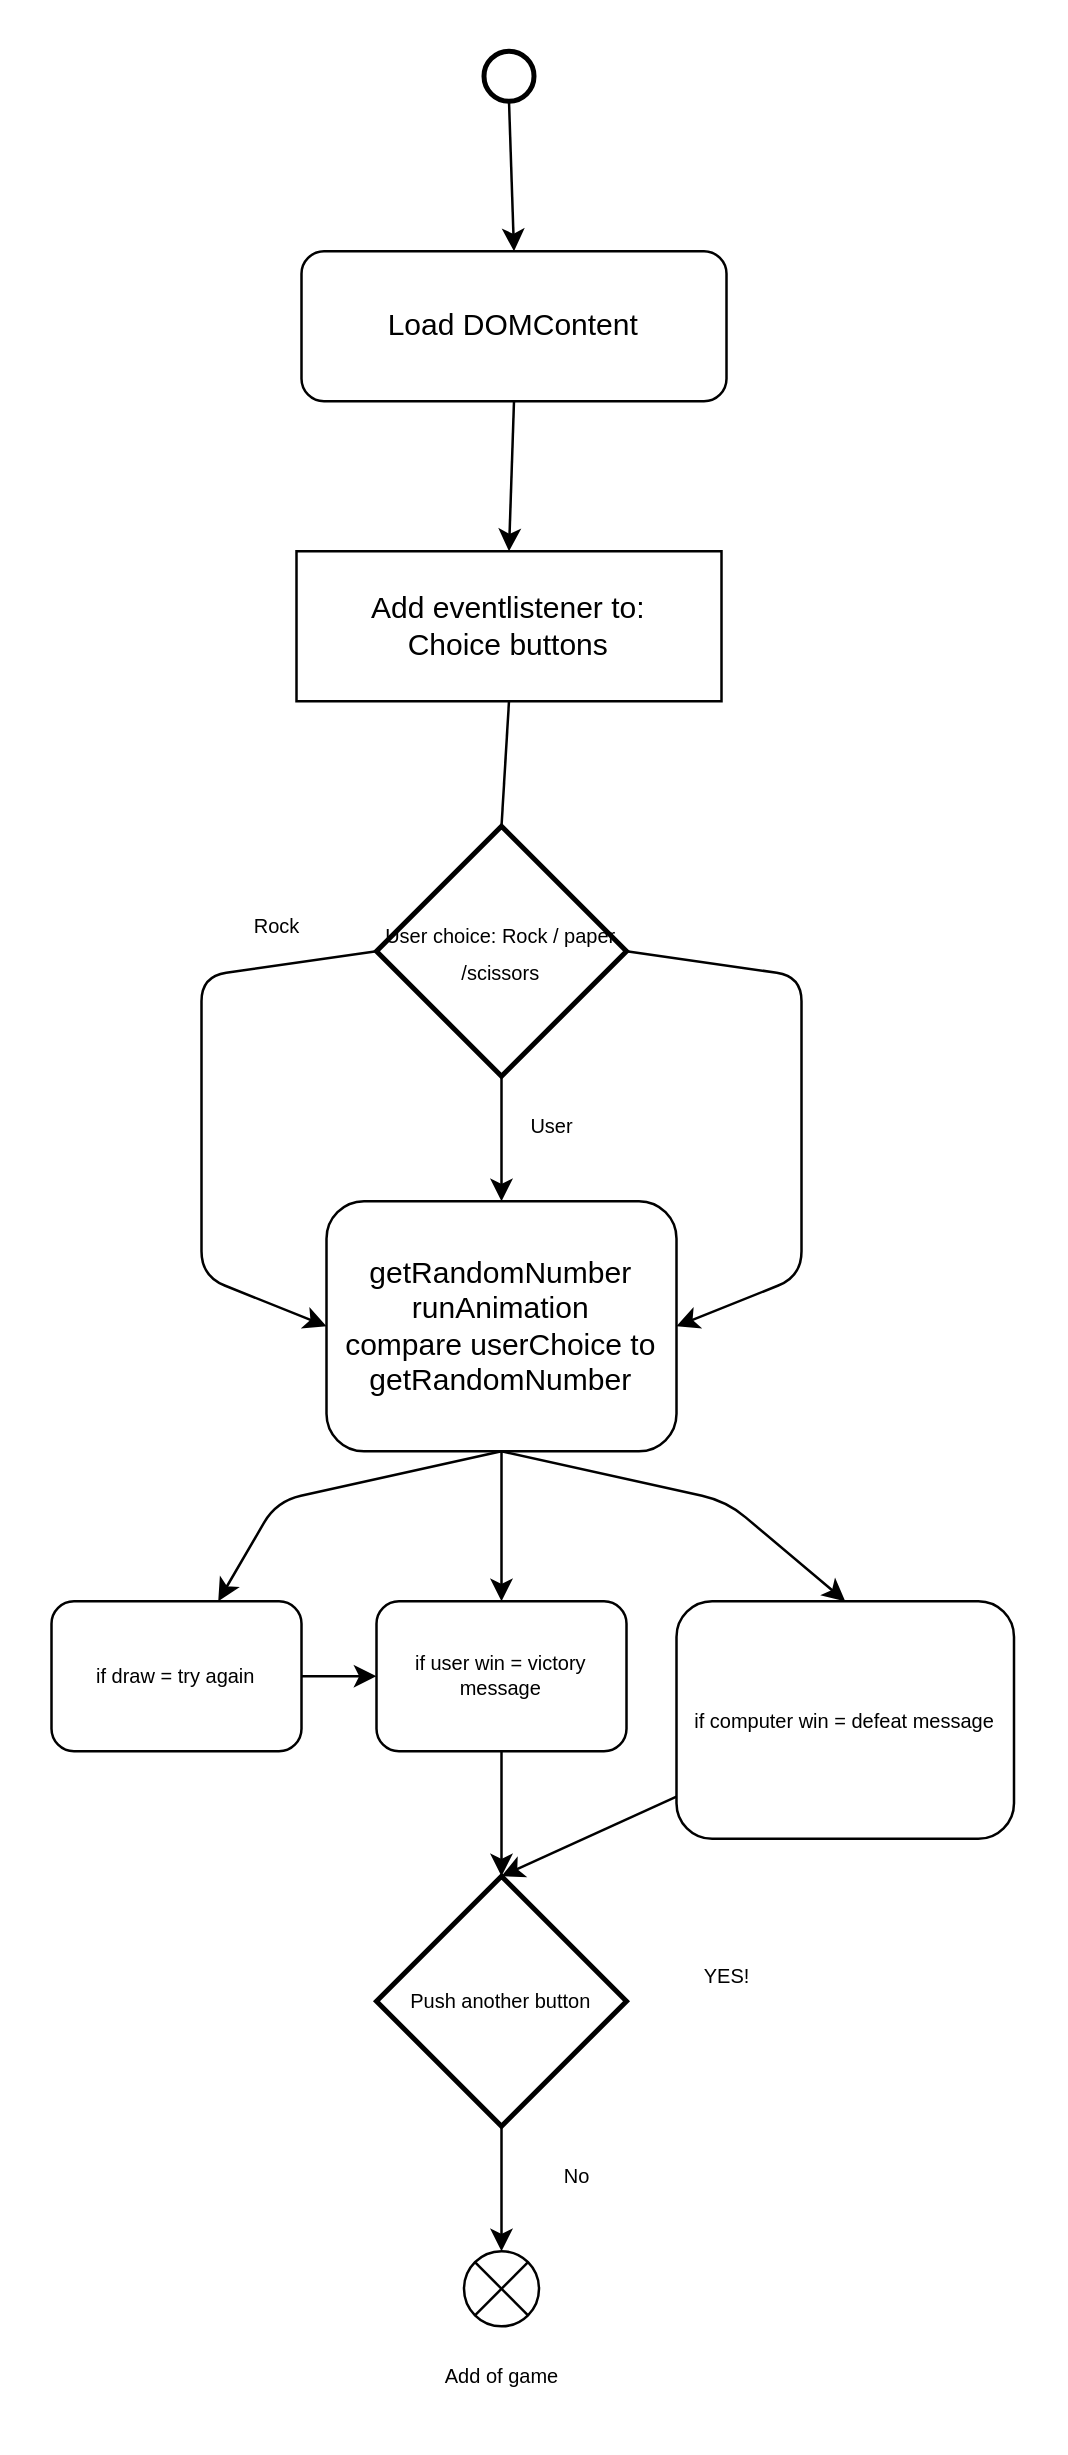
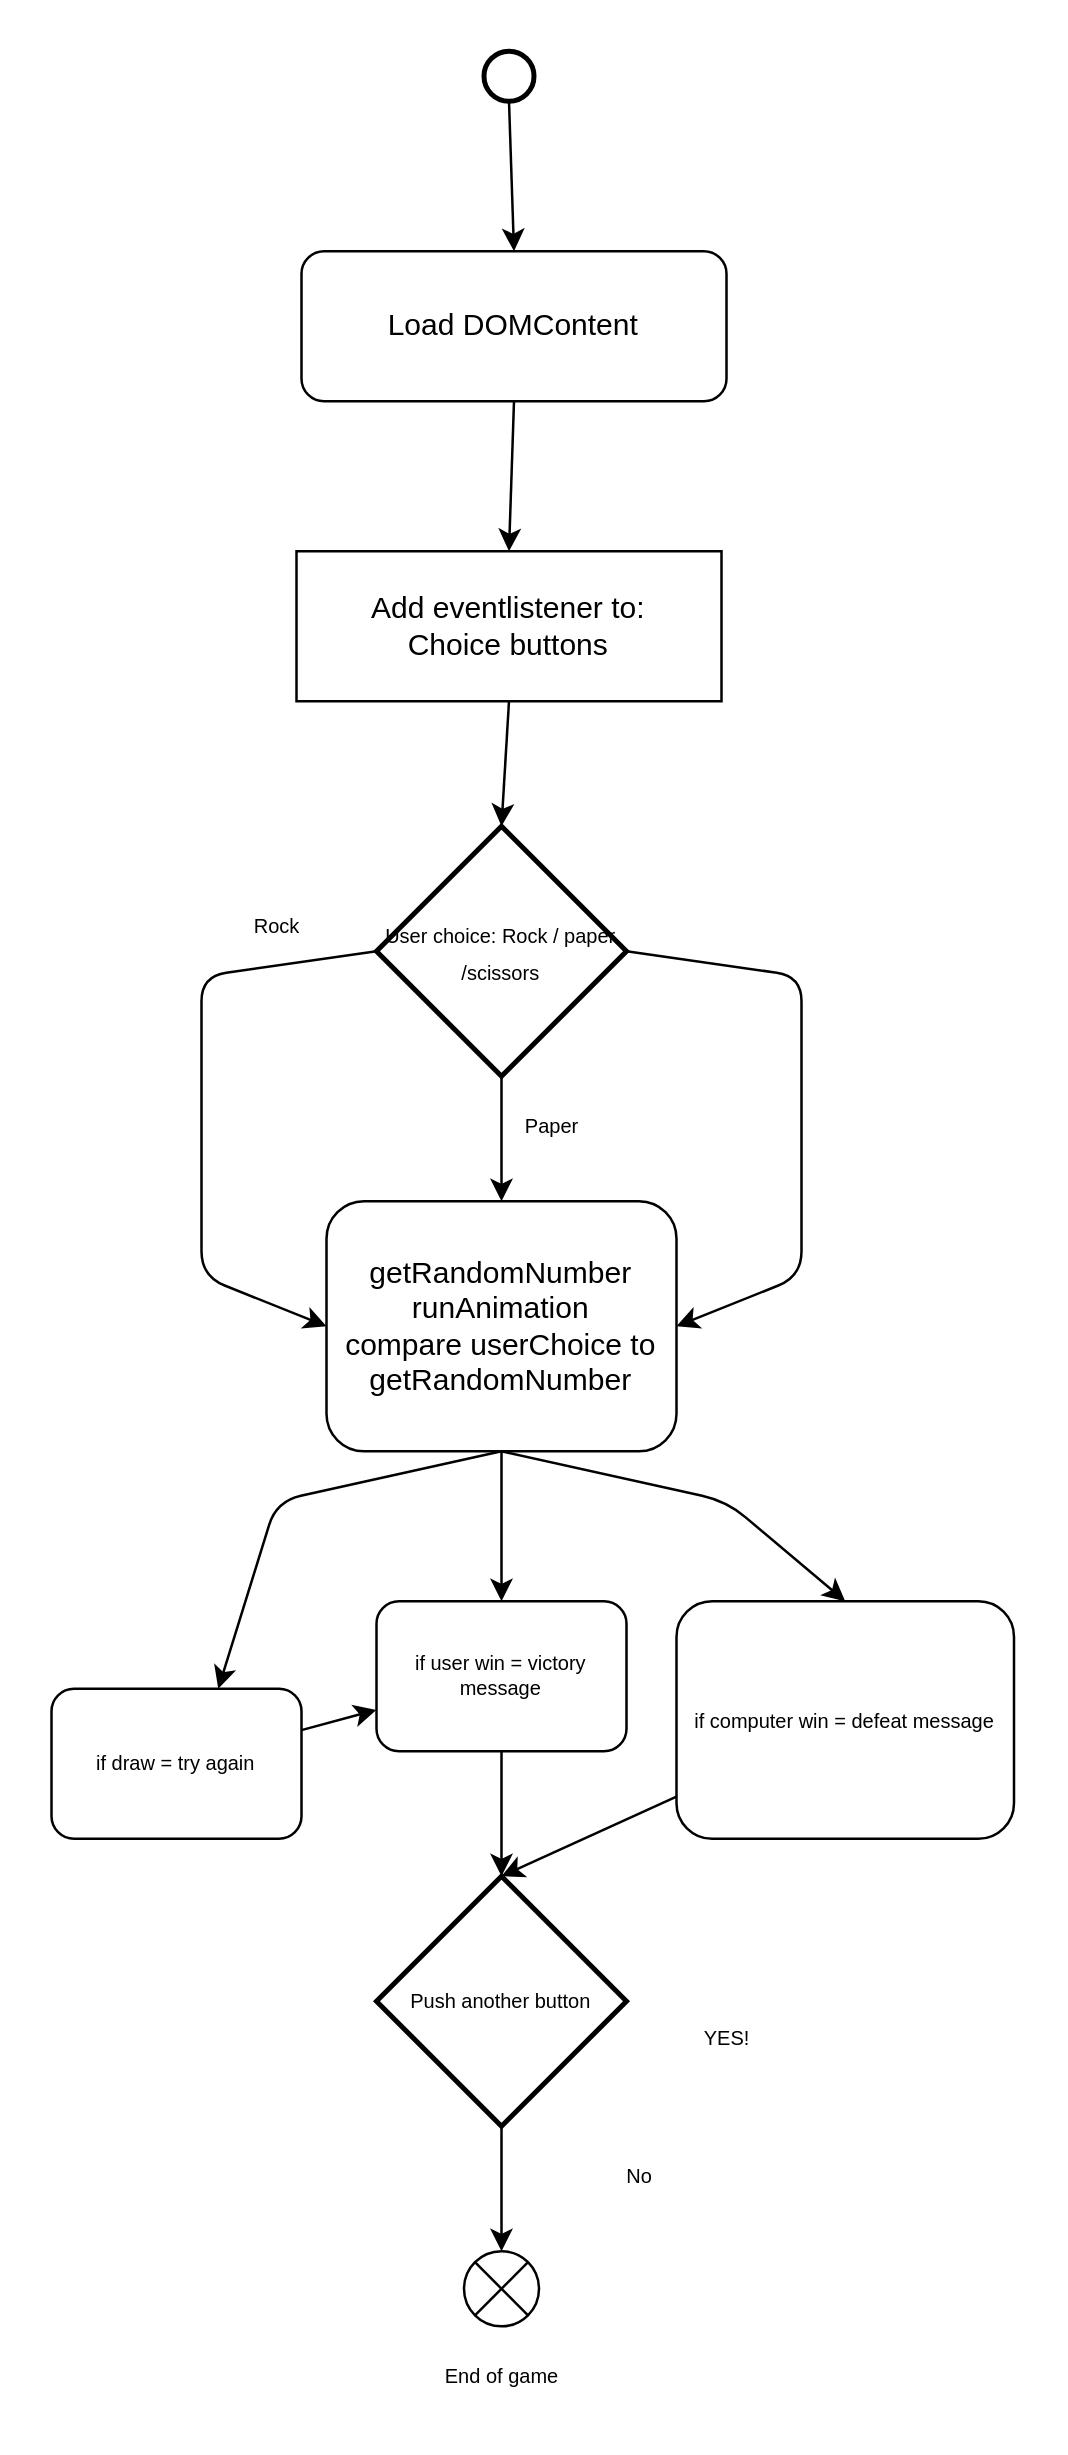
edge "Add eventlistener to: Choice buttons" -- "User choice: Rock / paper /scissors": arrowhead none -> classic
node "User": label "User" -> "Paper"
node "if draw = try again": moved (176, 1676) -> (176, 1764)
node "YES!": moved (726, 1976) -> (726, 2039)
node "No": moved (576, 2176) -> (639, 2176)
node "Add of game": label "Add of game" -> "End of game"
